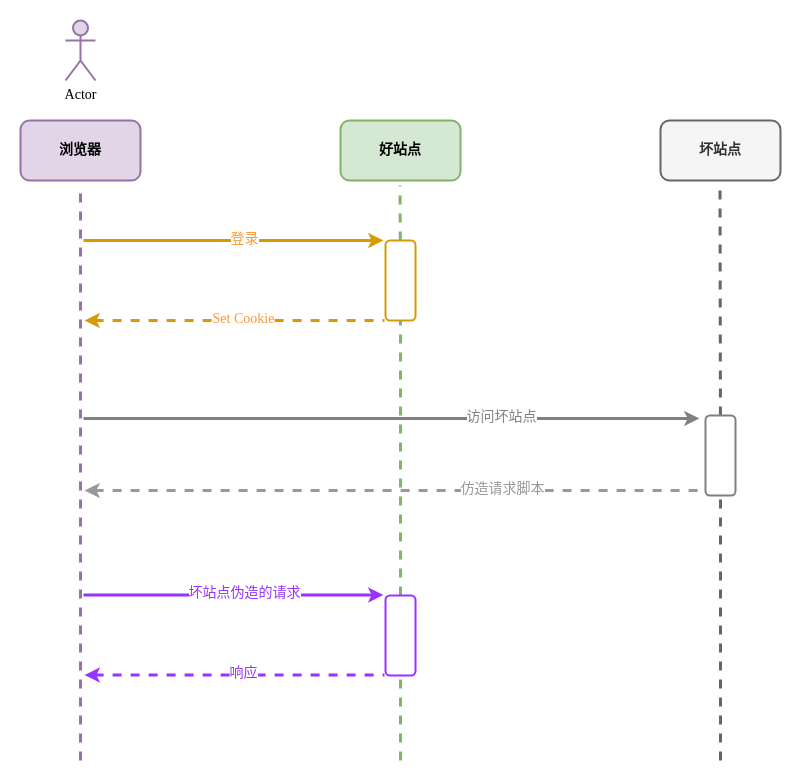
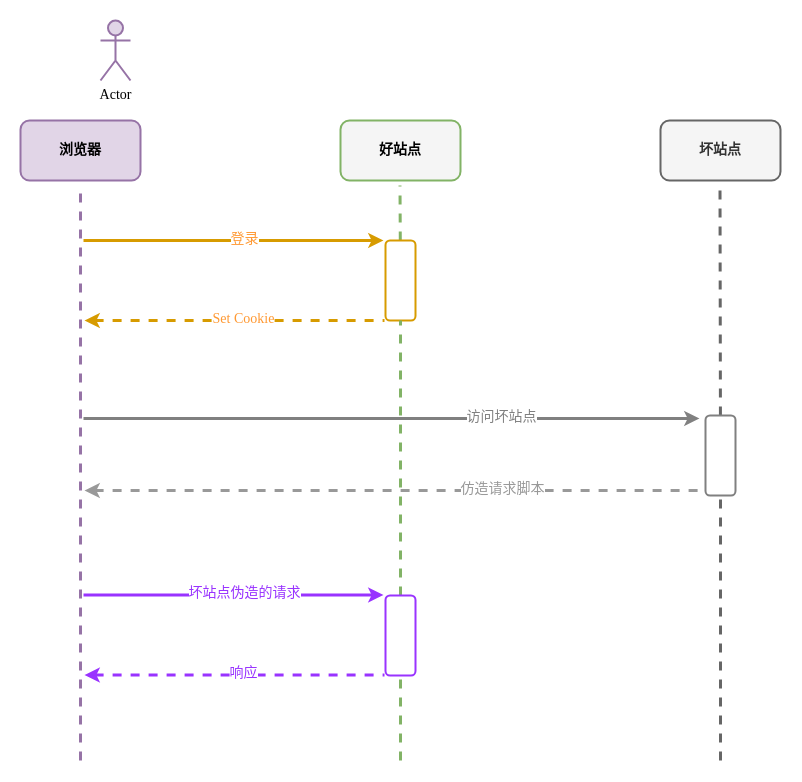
node "Actor": moved (81, 51) -> (116, 51)
node "好站点": fillcolor #d5e8d4 -> #f5f5f5
